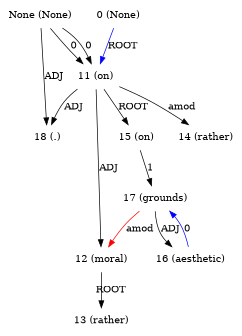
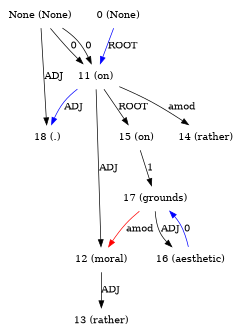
edge "11 (on)" -> "18 (.)": color black -> blue
edge "12 (moral)" -> "13 (rather)": label "ROOT" -> "ADJ"
